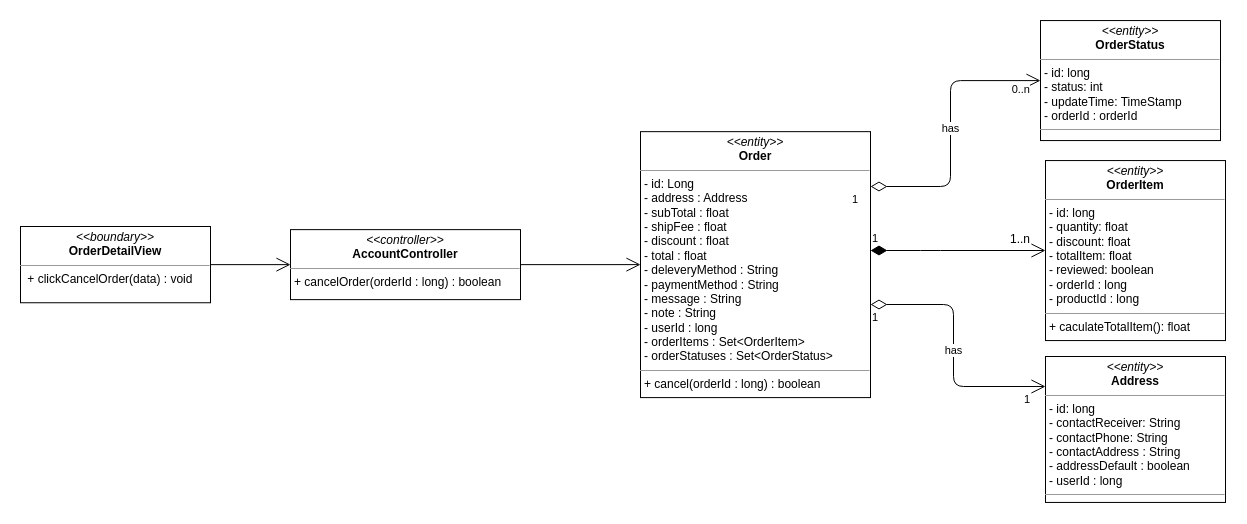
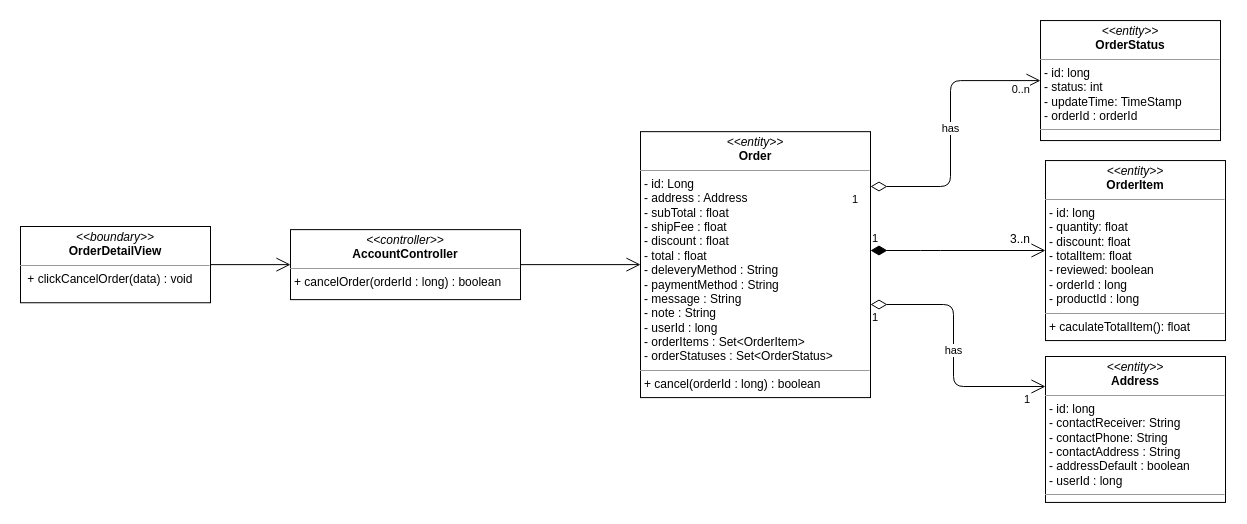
node "1..n": label "1..n" -> "3..n"
